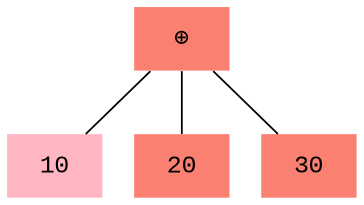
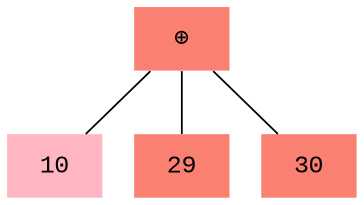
node "20": label "20" -> "29"
